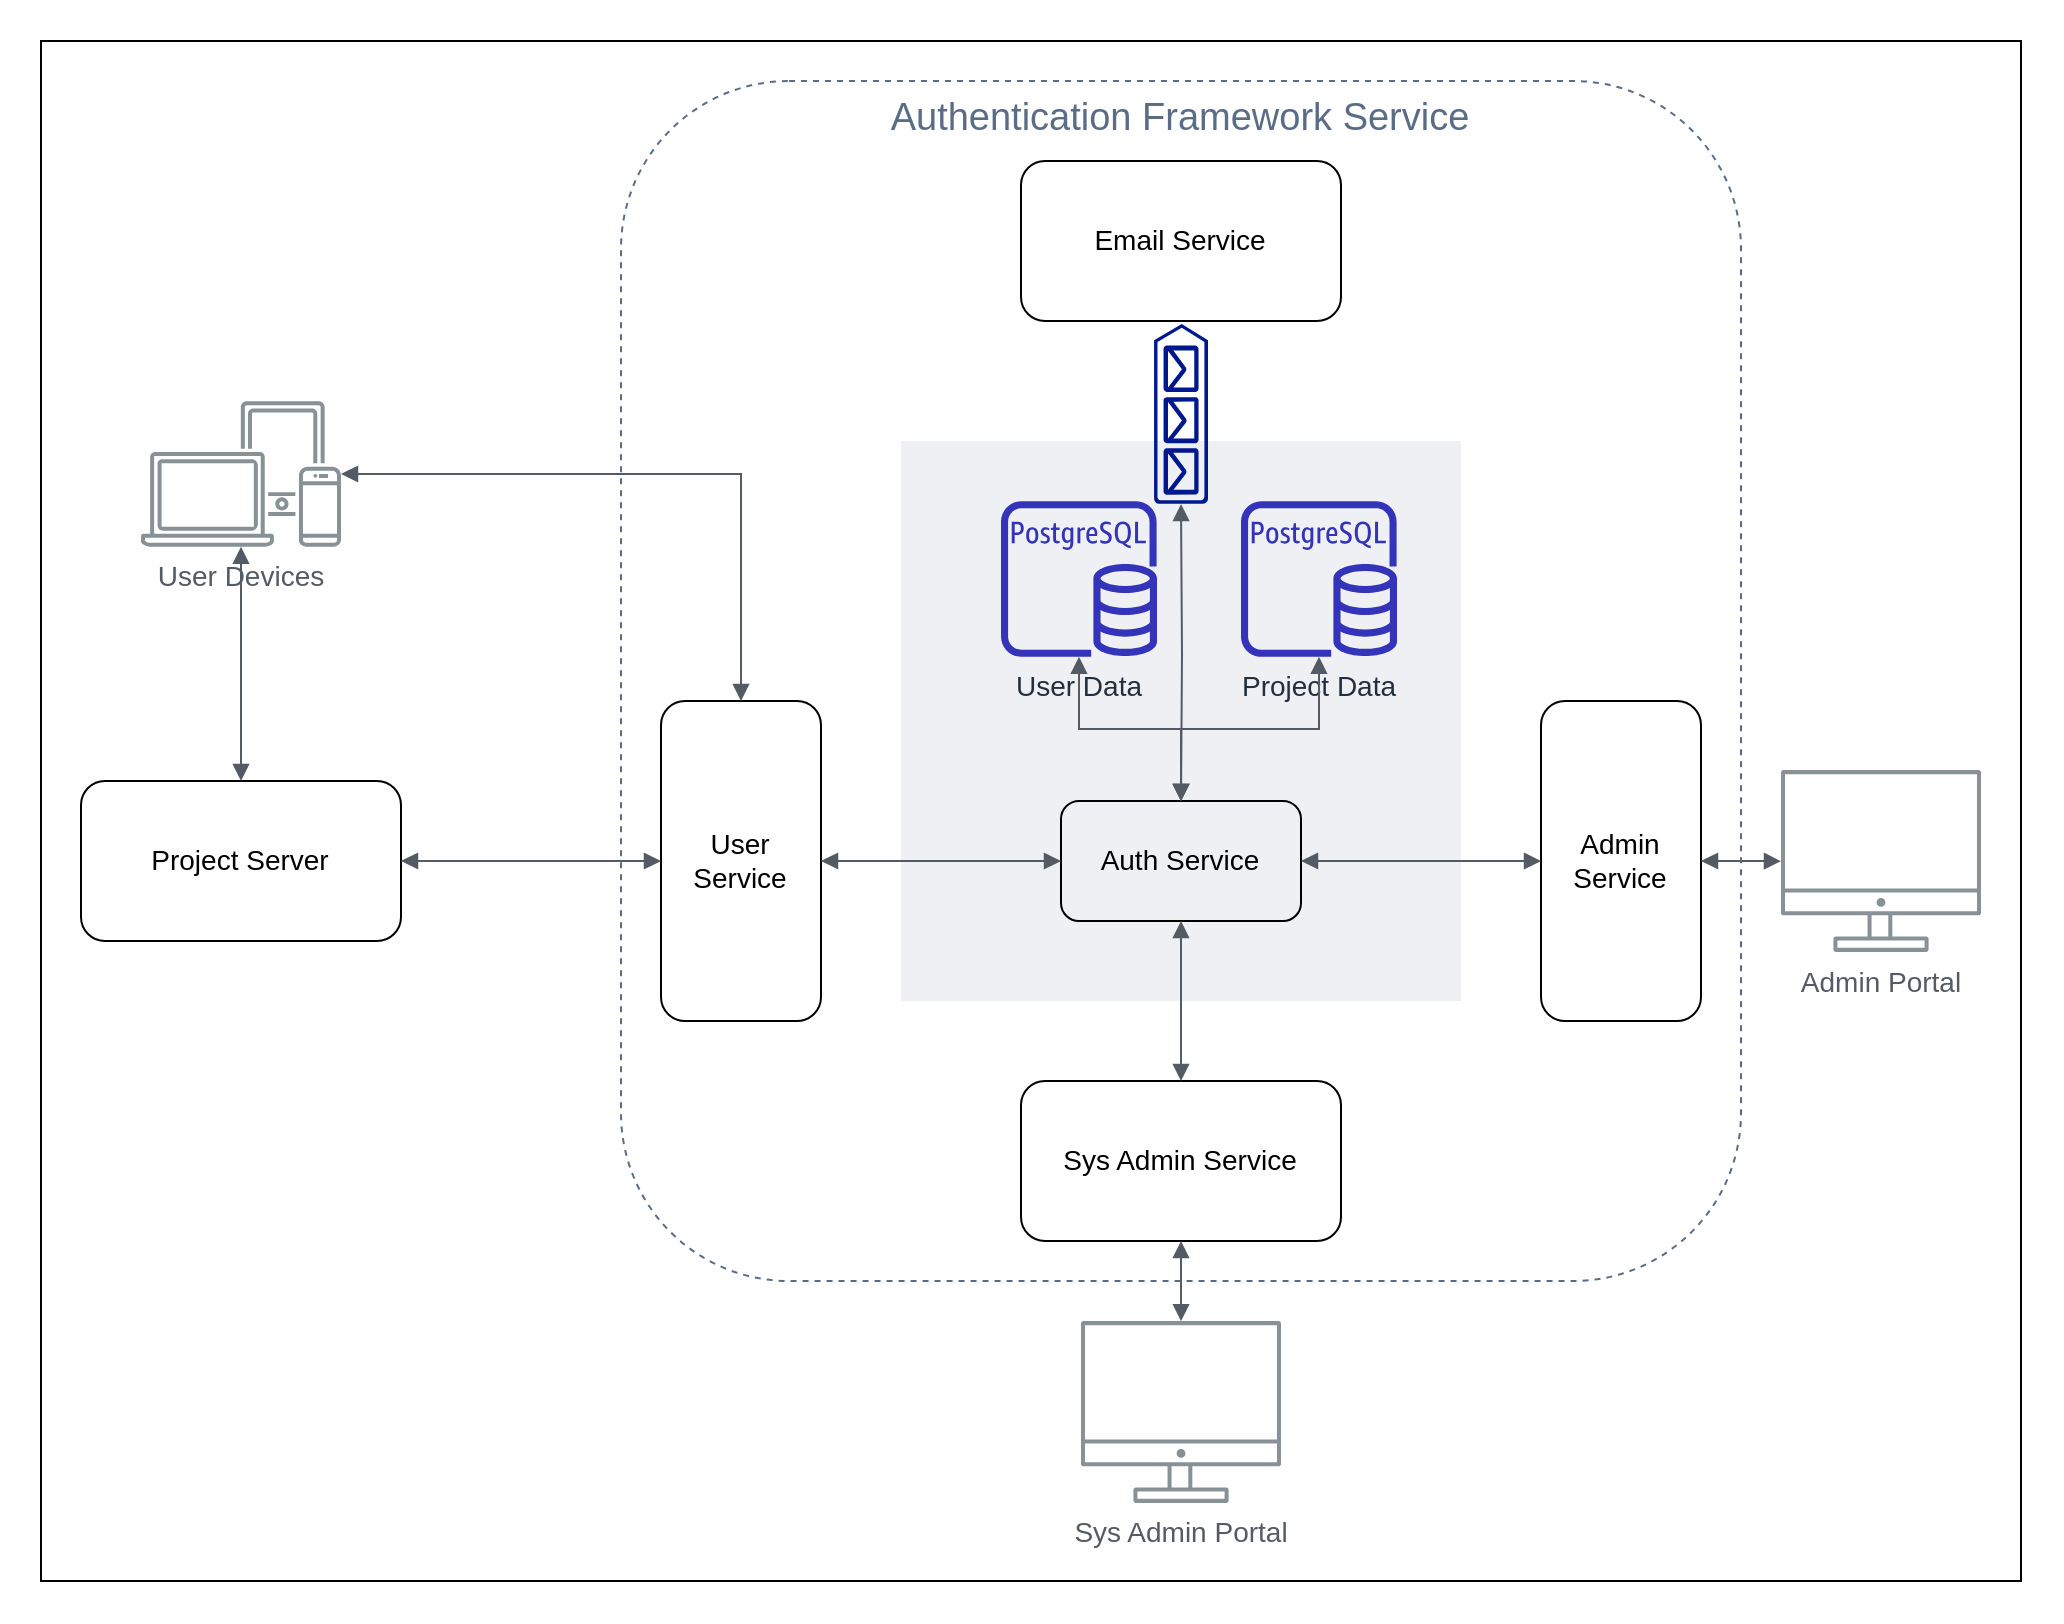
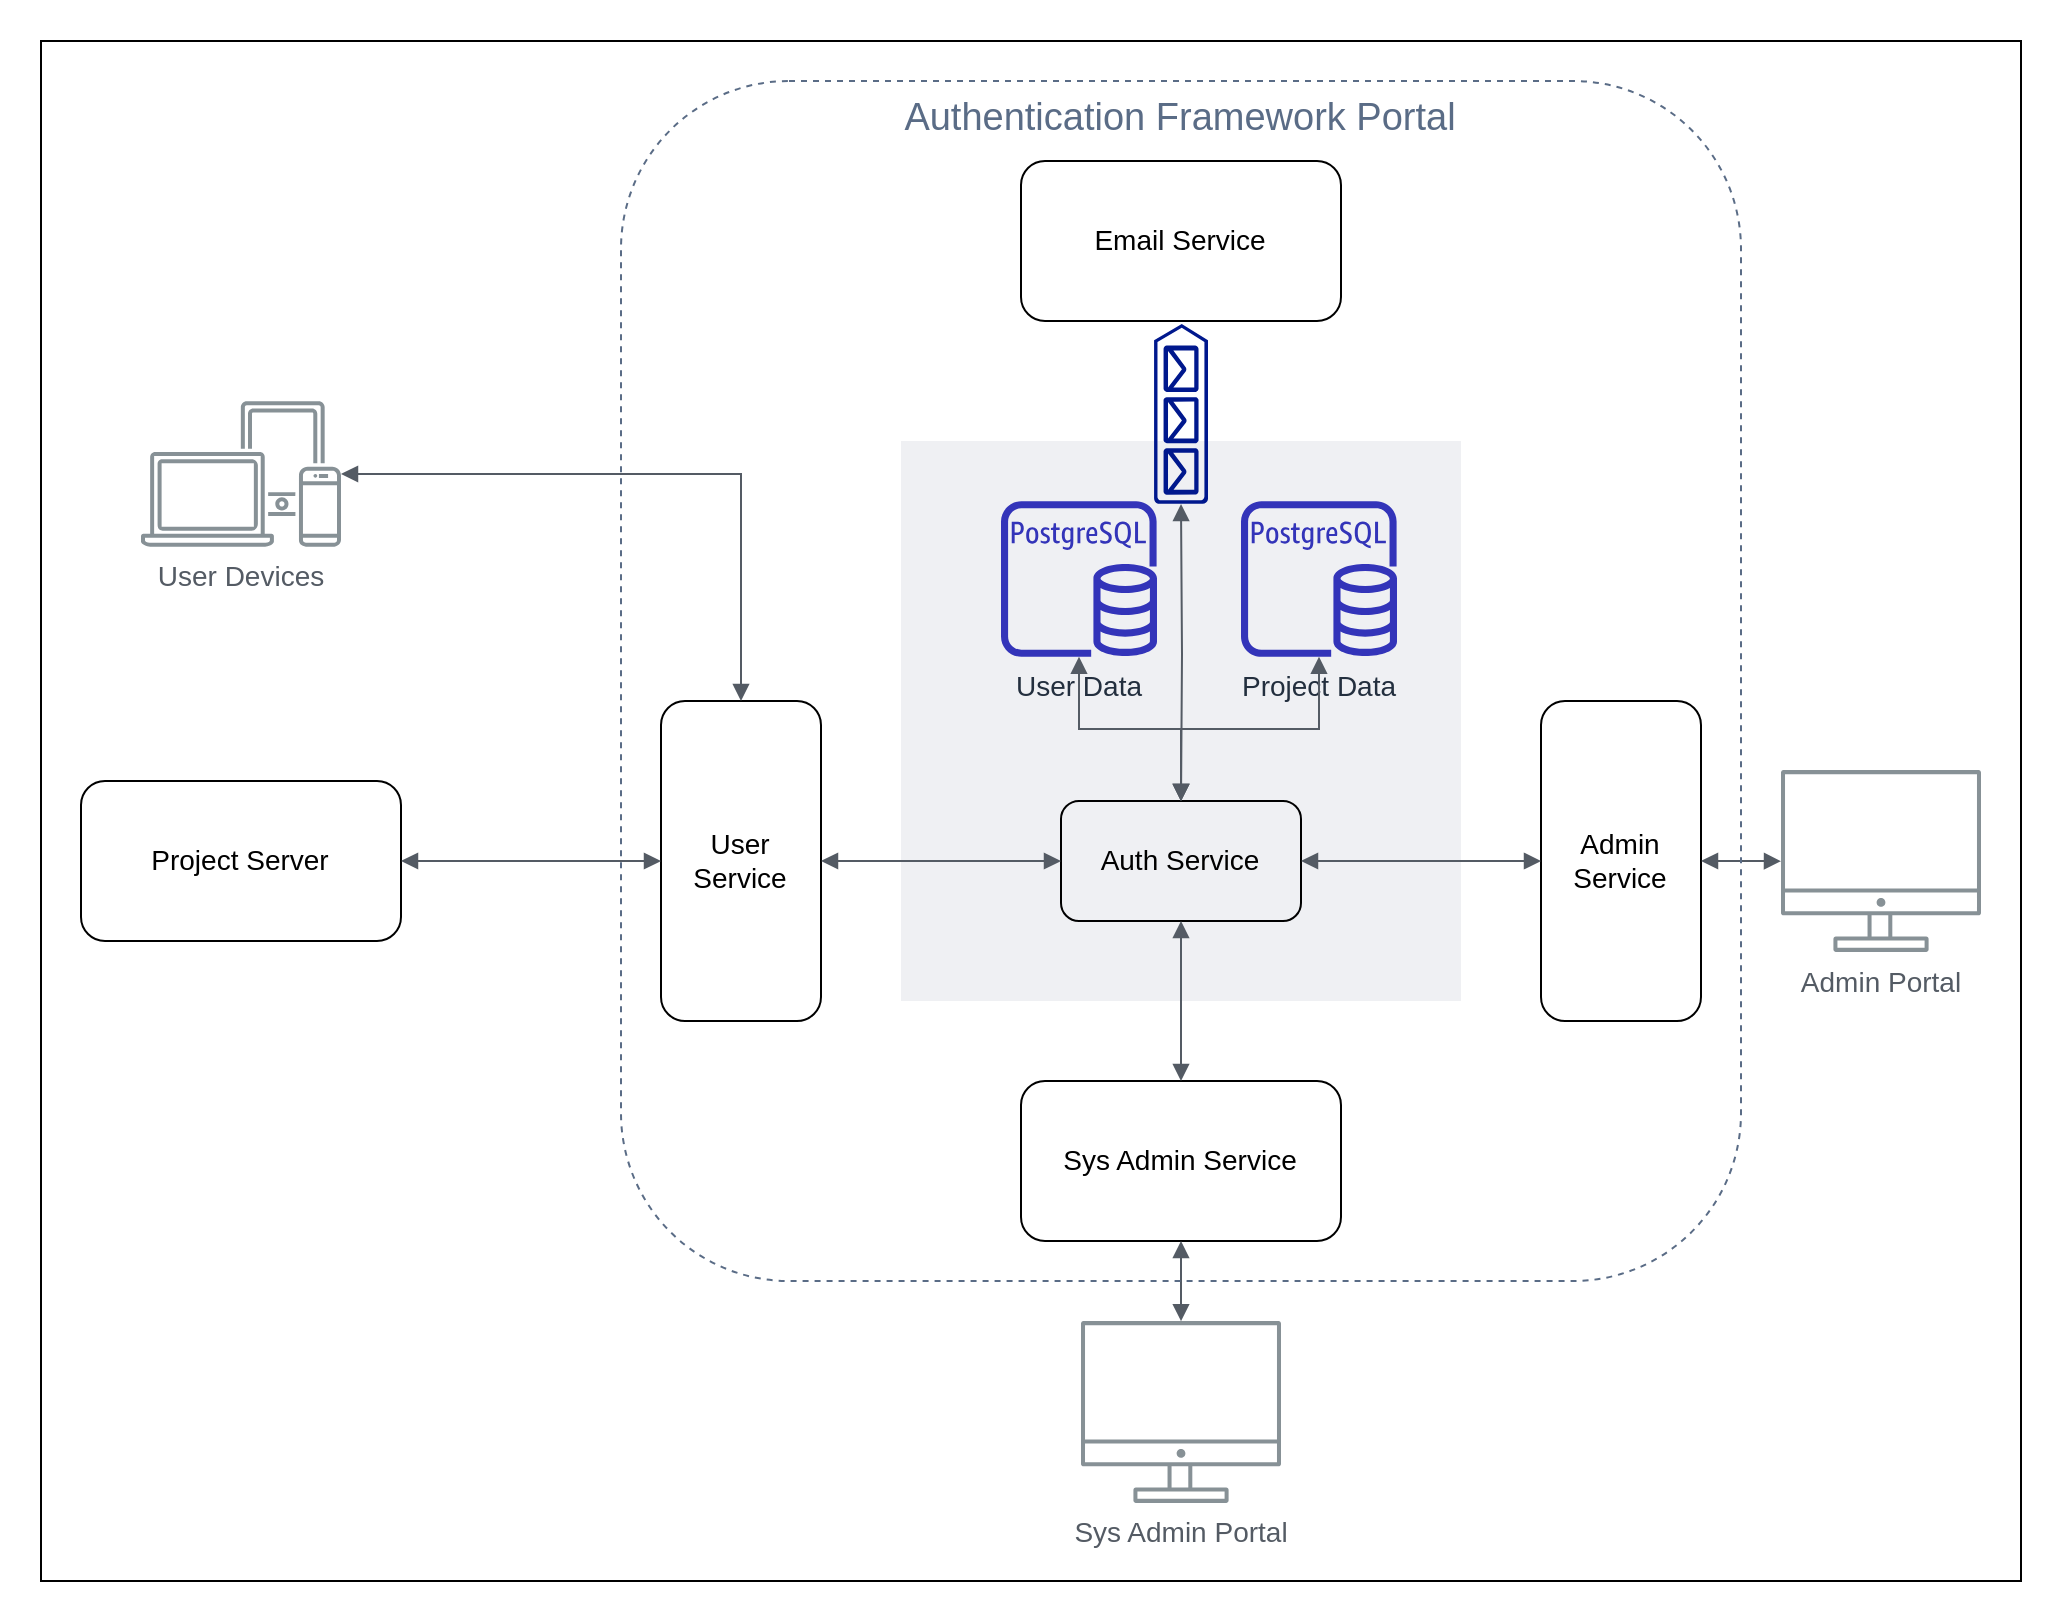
node "Authentication Framework Service": label "Authentication Framework Service" -> "Authentication Framework Portal"
edge "User Devices" -- "Project Server": removed
